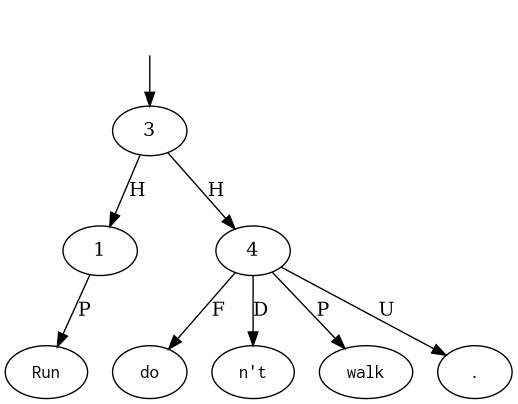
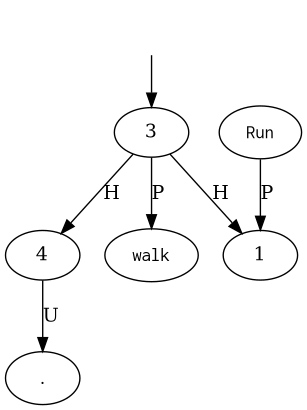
edge "1" -> "Run": reversed
edge "4" -> "walk": now "3" -> "walk"
node "do": removed
node "n't": removed
